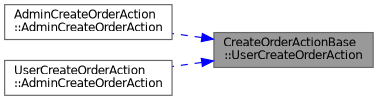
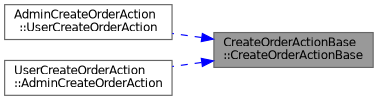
node "AdminCreateOrderAction ::AdminCreateOrderAction": label "AdminCreateOrderAction ::AdminCreateOrderAction" -> "AdminCreateOrderAction ::UserCreateOrderAction"
node "CreateOrderActionBase ::UserCreateOrderAction": label "CreateOrderActionBase ::UserCreateOrderAction" -> "CreateOrderActionBase ::CreateOrderActionBase"
